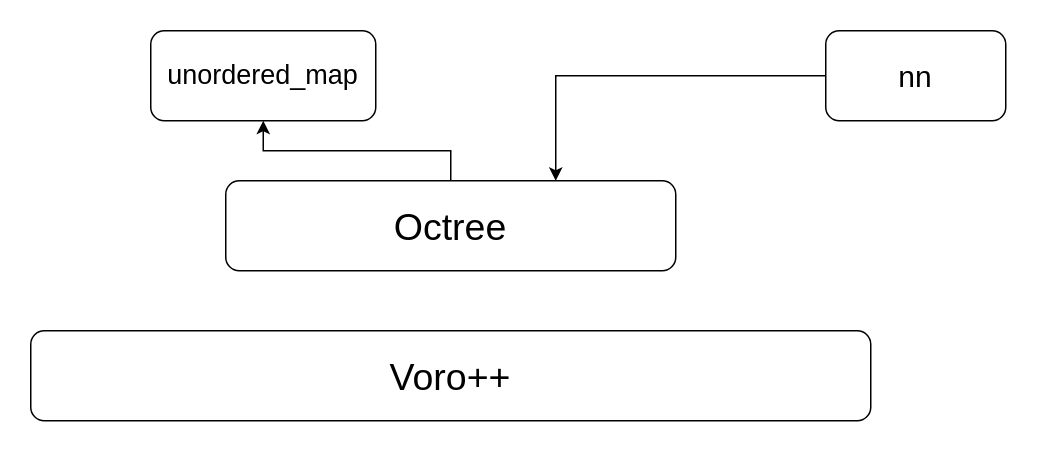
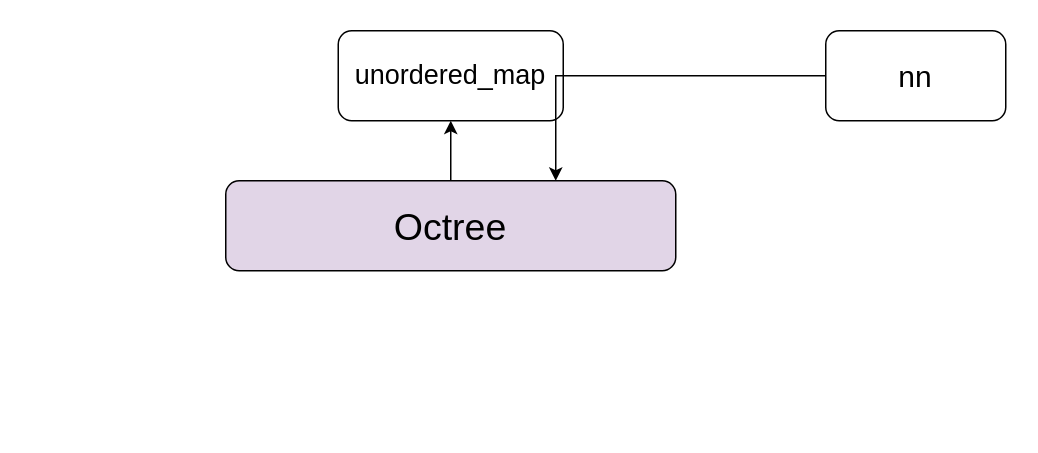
node "unordered_map": moved (263, 76) -> (451, 76)
node "Octree": fillcolor #ffffff -> #e1d5e7
node "Voro++": removed
